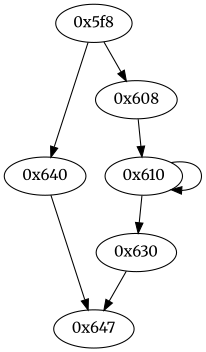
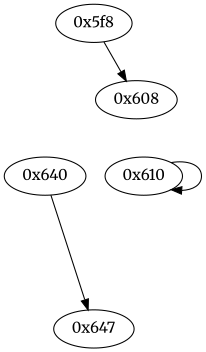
edge "0x5f8" -> "0x640": removed
edge "0x608" -> "0x610": removed
node "0x630": removed
